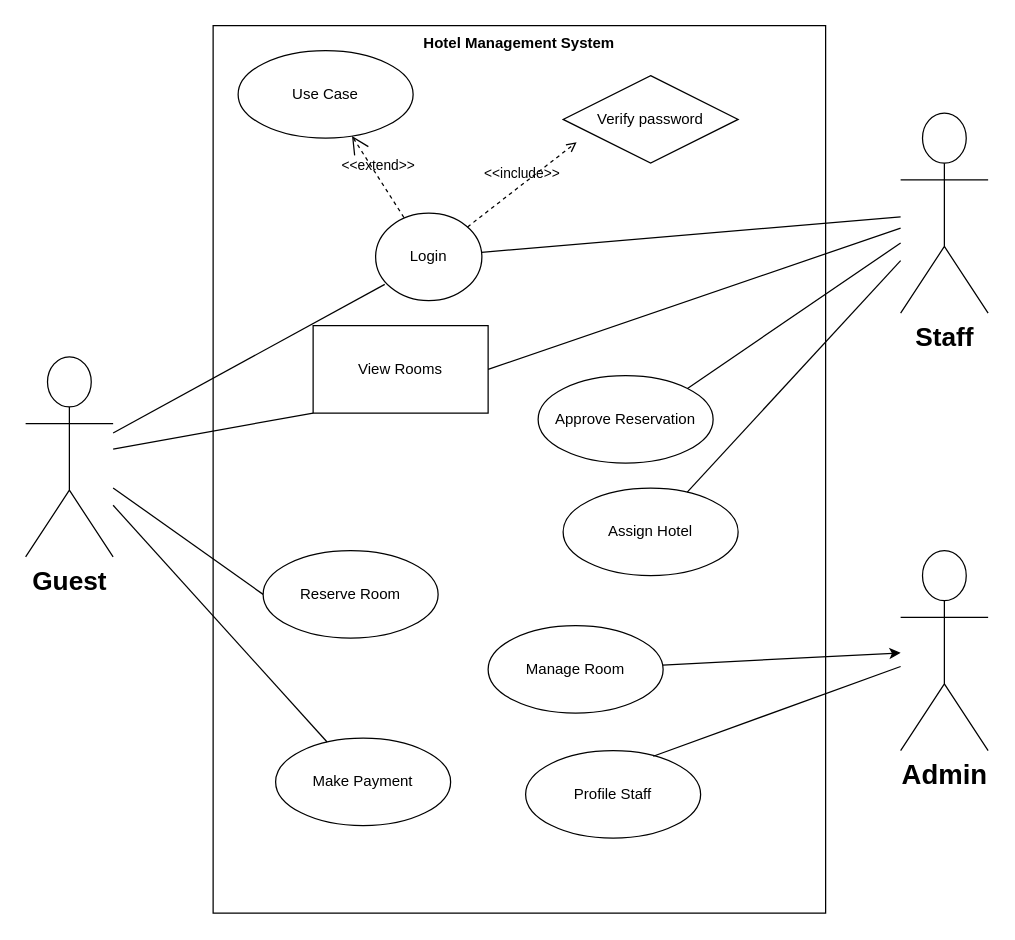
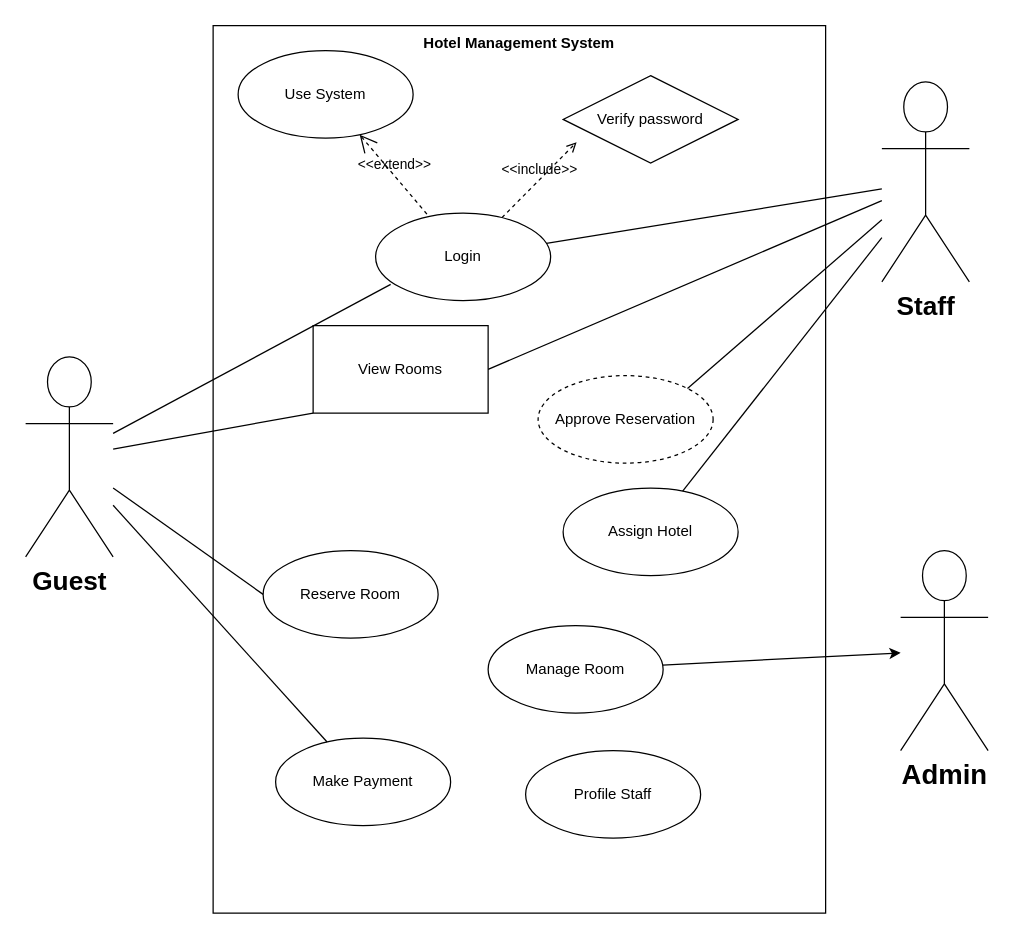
node "Use Case": label "Use Case" -> "Use System"
node "Staff": moved (944, 213) -> (926, 182)
node "Login": size 106x88 -> 175x88
node "Approve Reservation": style solid -> dashed
edge "Admin" -- "Profile Staff": removed
